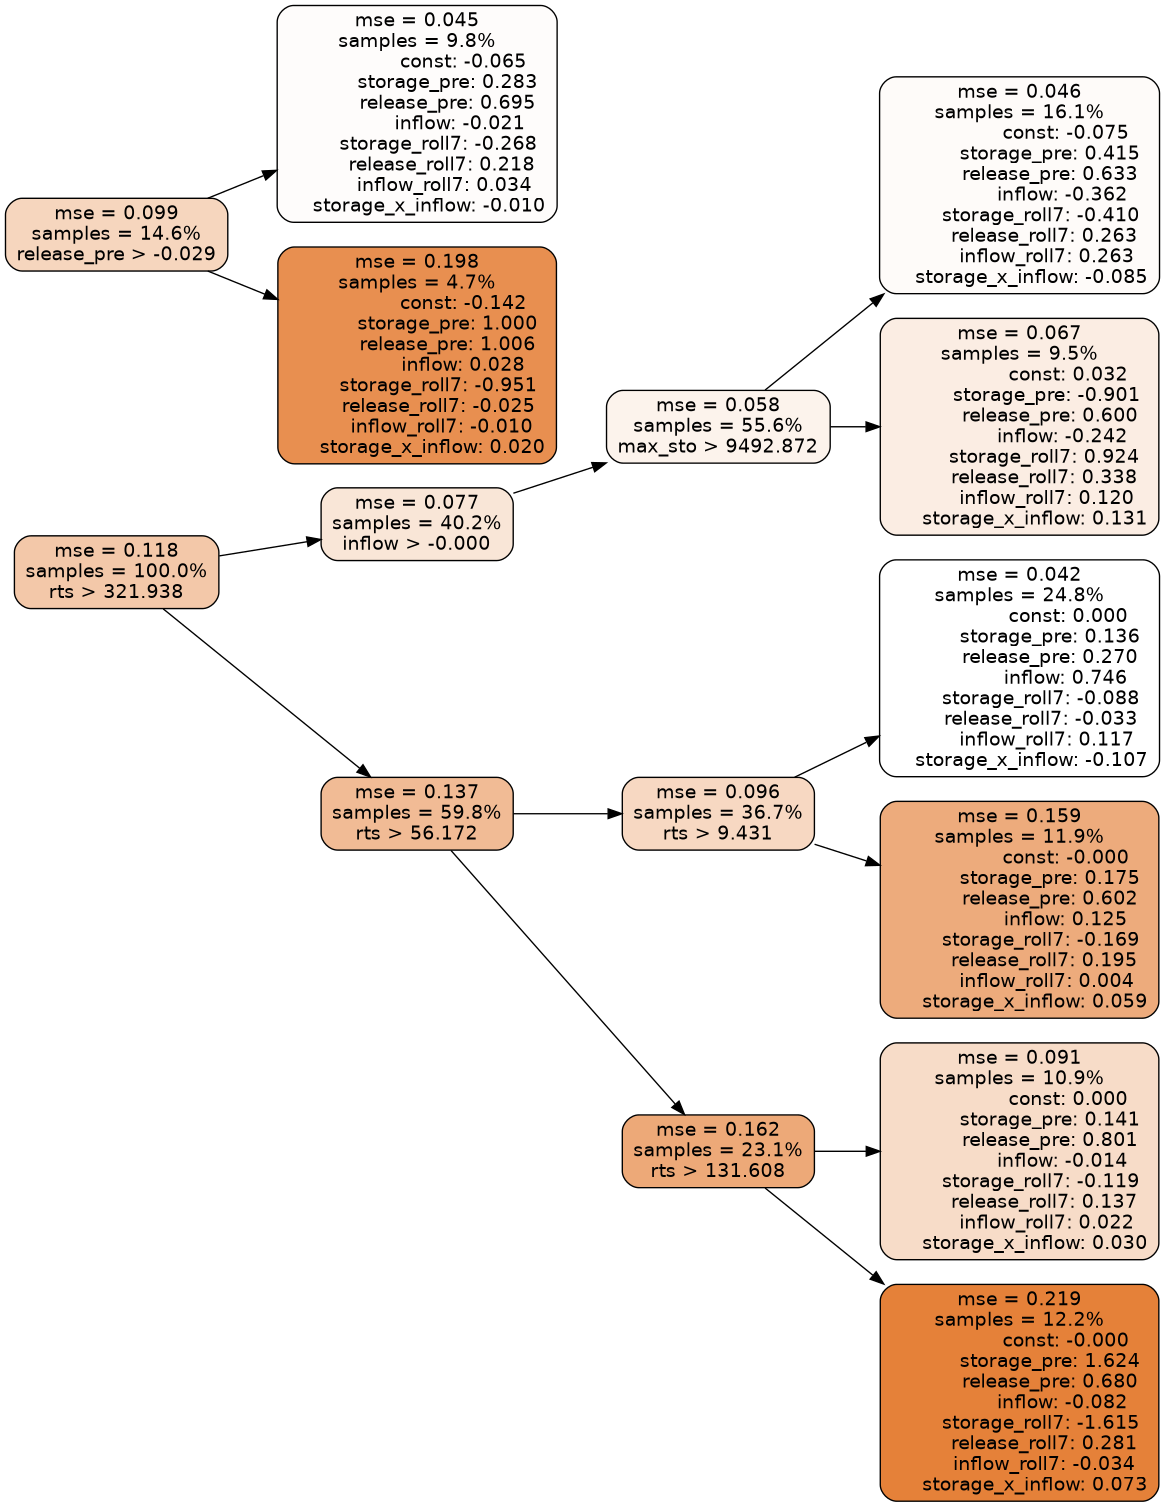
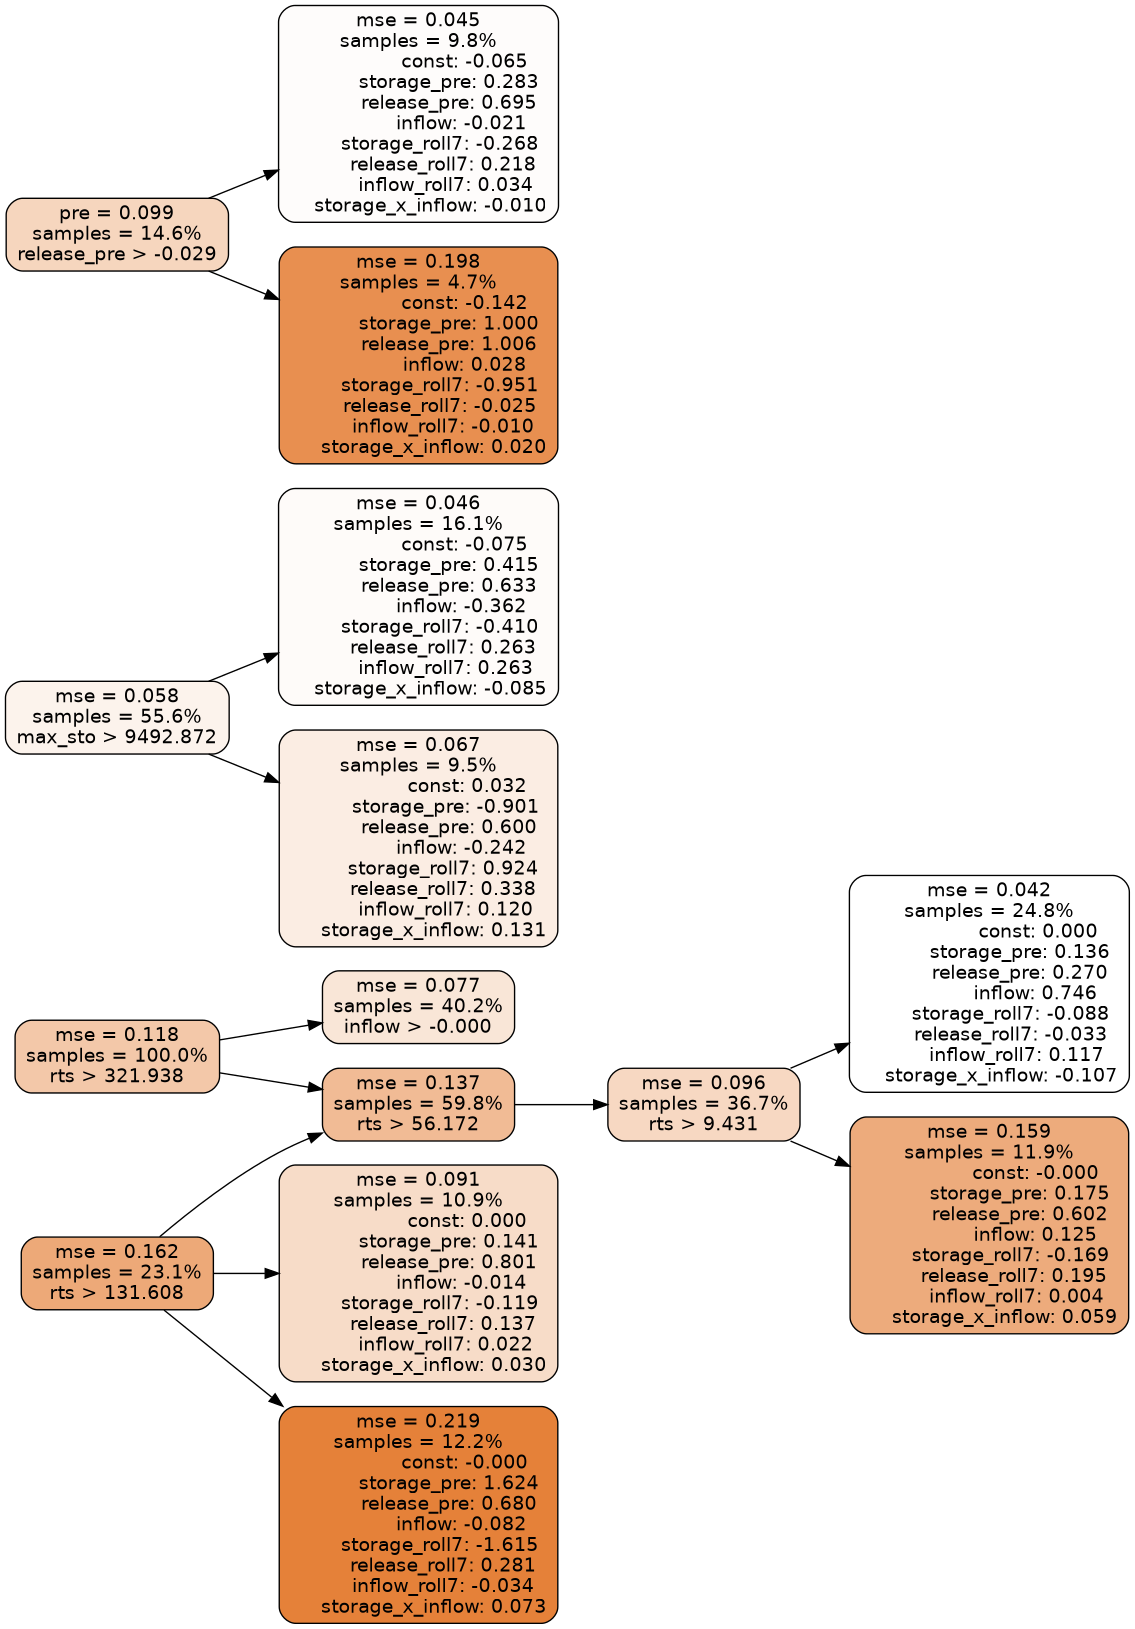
node "mse = 0.099 samples = 14.6% release_pre > -0.029": label "mse = 0.099 samples = 14.6% release_pre > -0.029" -> "pre = 0.099 samples = 14.6% release_pre > -0.029"
edge "mse = 0.077 samples = 40.2% inflow > -0.000" -> "mse = 0.058 samples = 55.6% max_sto > 9492.872": removed
edge "mse = 0.137 samples = 59.8% rts > 56.172" -> "mse = 0.162 samples = 23.1% rts > 131.608": reversed
